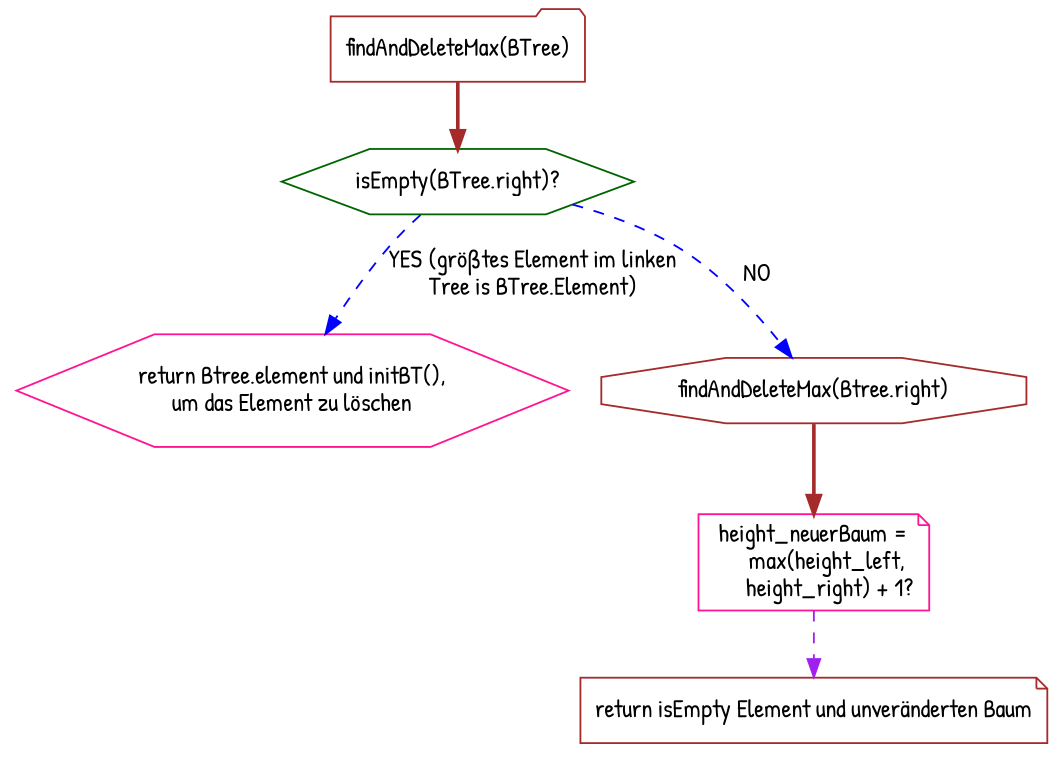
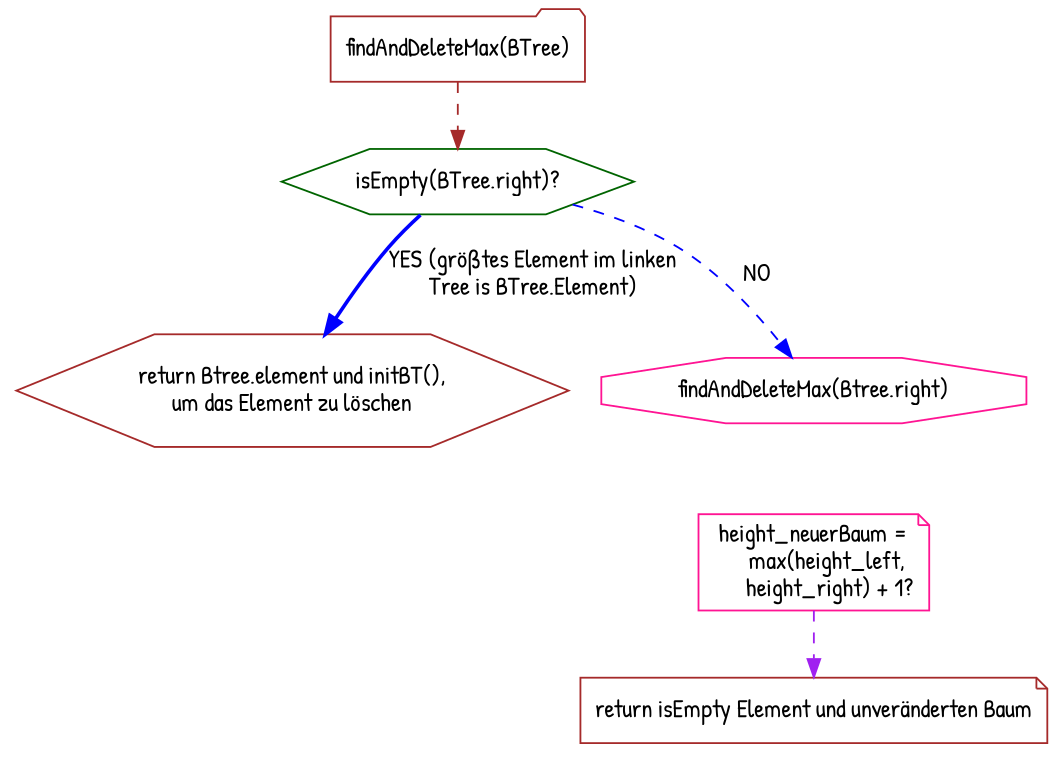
edge "findAndDeleteMax(BTree)" -> "isEmpty(BTree.right)?": style bold -> dashed
edge "isEmpty(BTree.right)?" -> "return Btree.element und initBT(), um das Element zu löschen": style dashed -> bold
node "return Btree.element und initBT(), um das Element zu löschen": color deeppink -> brown
node "findAndDeleteMax(Btree.right)": color brown -> deeppink
edge "findAndDeleteMax(Btree.right)" -> "height_neuerBaum = max(height_left, height_right) + 1?": removed
